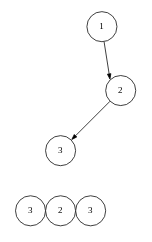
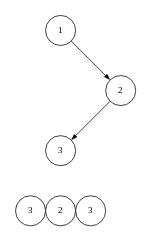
node "1": moved (102, 27) -> (60, 30)
